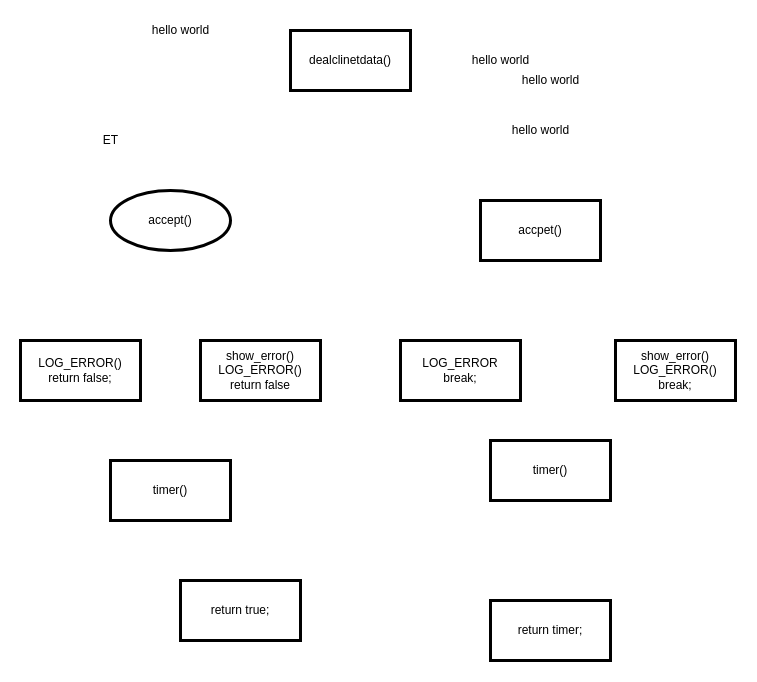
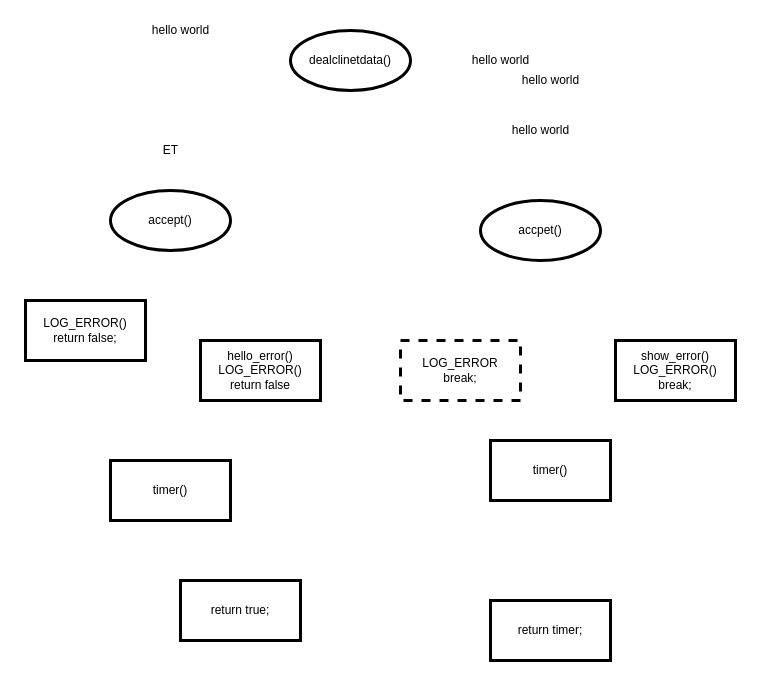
node "dealclinetdata()": shape rectangle -> ellipse
node "ET": moved (111, 141) -> (171, 151)
node "accpet()": shape rectangle -> ellipse
node "LOG_ERROR() return false;": moved (81, 371) -> (86, 331)
node "show_error() LOG_ERROR() return false": label "show_error() LOG_ERROR() return false" -> "hello_error() LOG_ERROR() return false"
node "LOG_ERROR break;": style solid -> dashed
